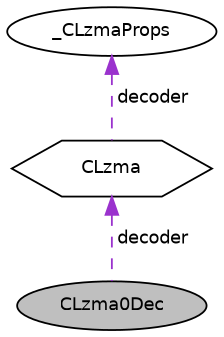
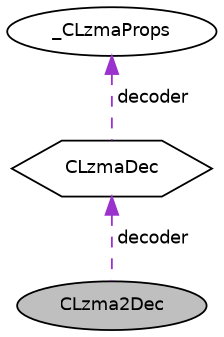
node "CLzma": label "CLzma" -> "CLzmaDec"
node "CLzma0Dec": label "CLzma0Dec" -> "CLzma2Dec"
